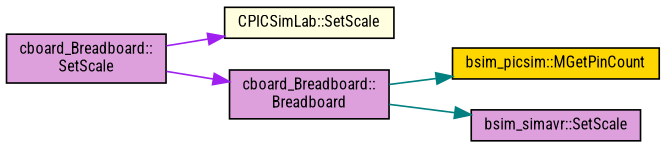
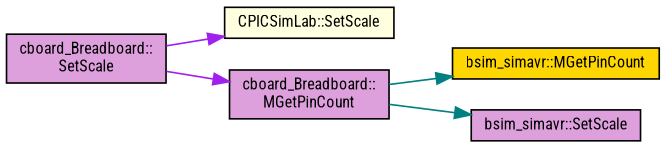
node "bsim_picsim::MGetPinCount": label "bsim_picsim::MGetPinCount" -> "bsim_simavr::MGetPinCount"
node "cboard_Breadboard:: Breadboard": label "cboard_Breadboard:: Breadboard" -> "cboard_Breadboard:: MGetPinCount"
